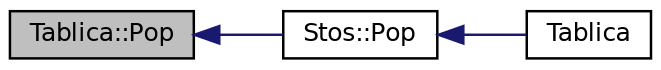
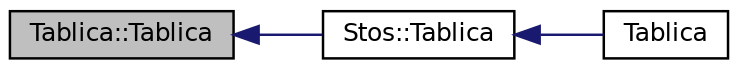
node "Tablica::Pop": label "Tablica::Pop" -> "Tablica::Tablica"
node "Stos::Pop": label "Stos::Pop" -> "Stos::Tablica"
